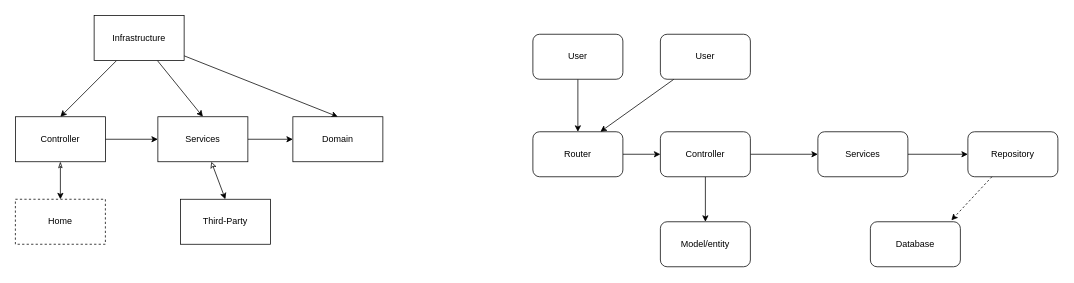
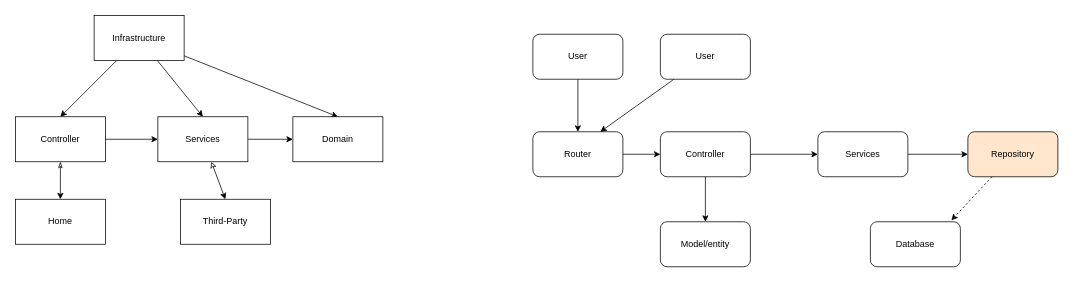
node "Repository": fillcolor #ffffff -> #ffe6cc
node "Home": style dashed -> solid
